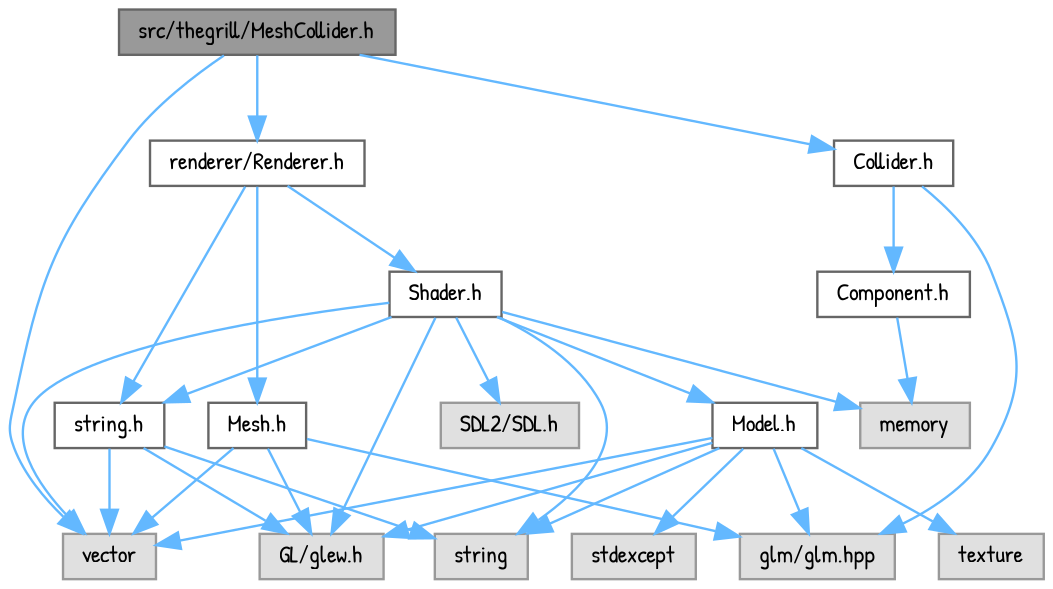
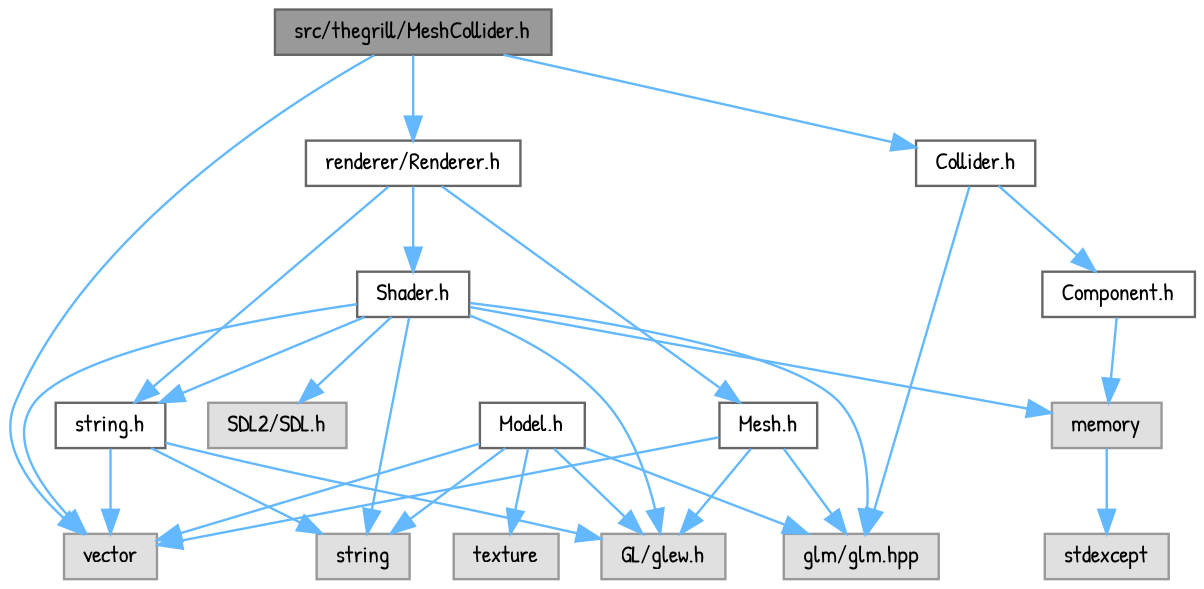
edge "Shader.h" -> "Model.h": now "Shader.h" -> "glm/glm.hpp"
edge "Model.h" -> "stdexcept": now "memory" -> "stdexcept"
